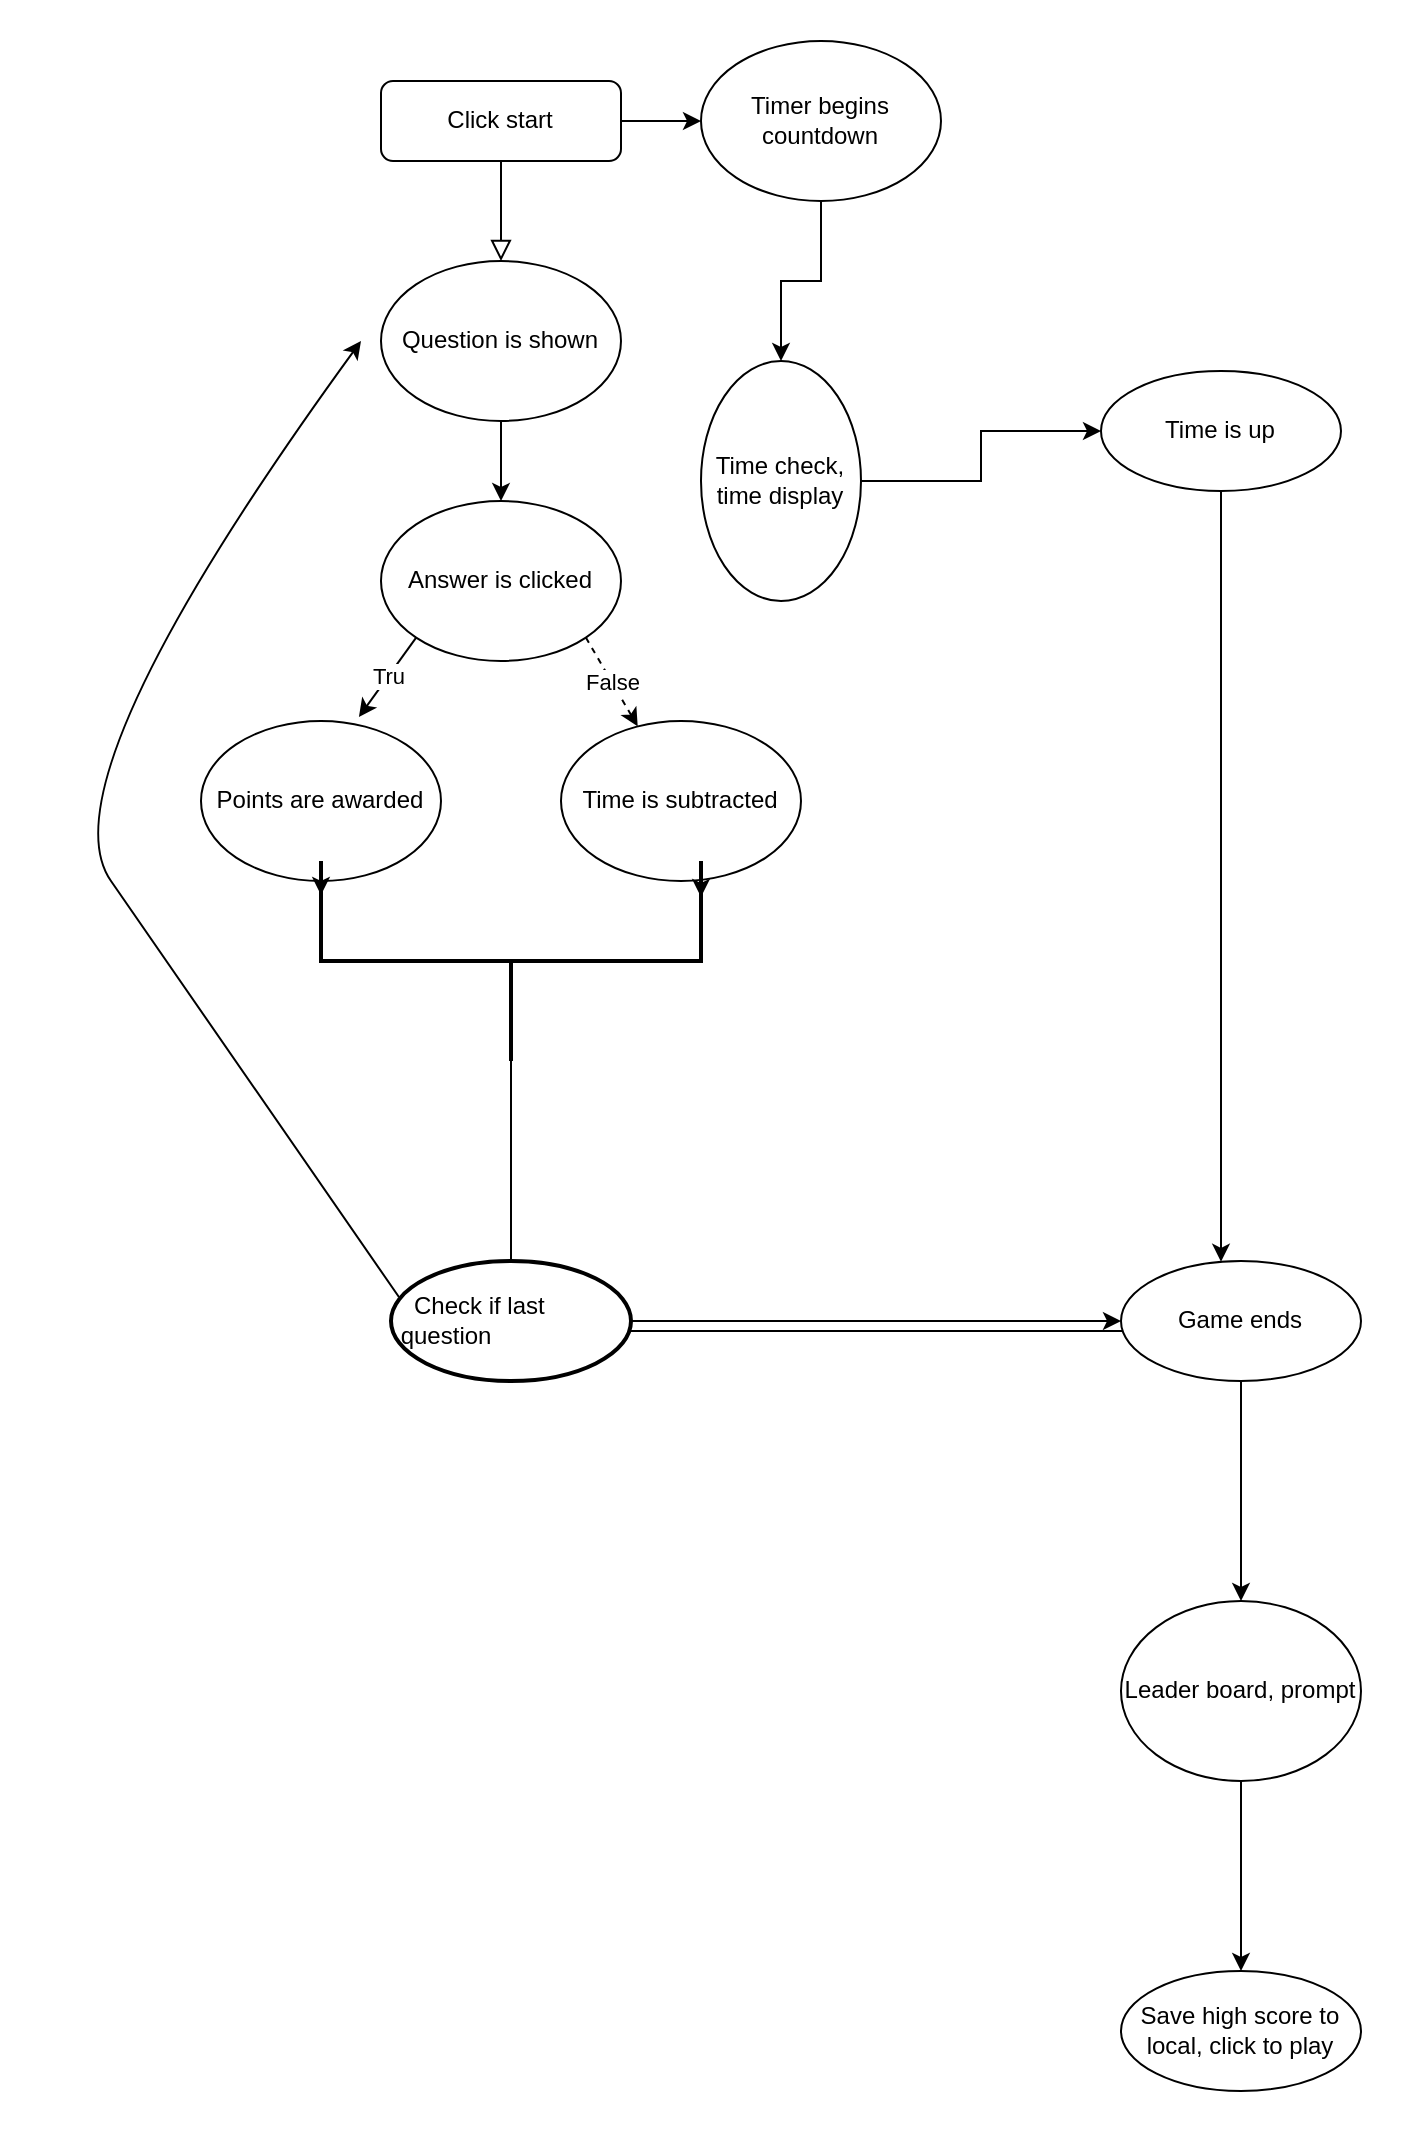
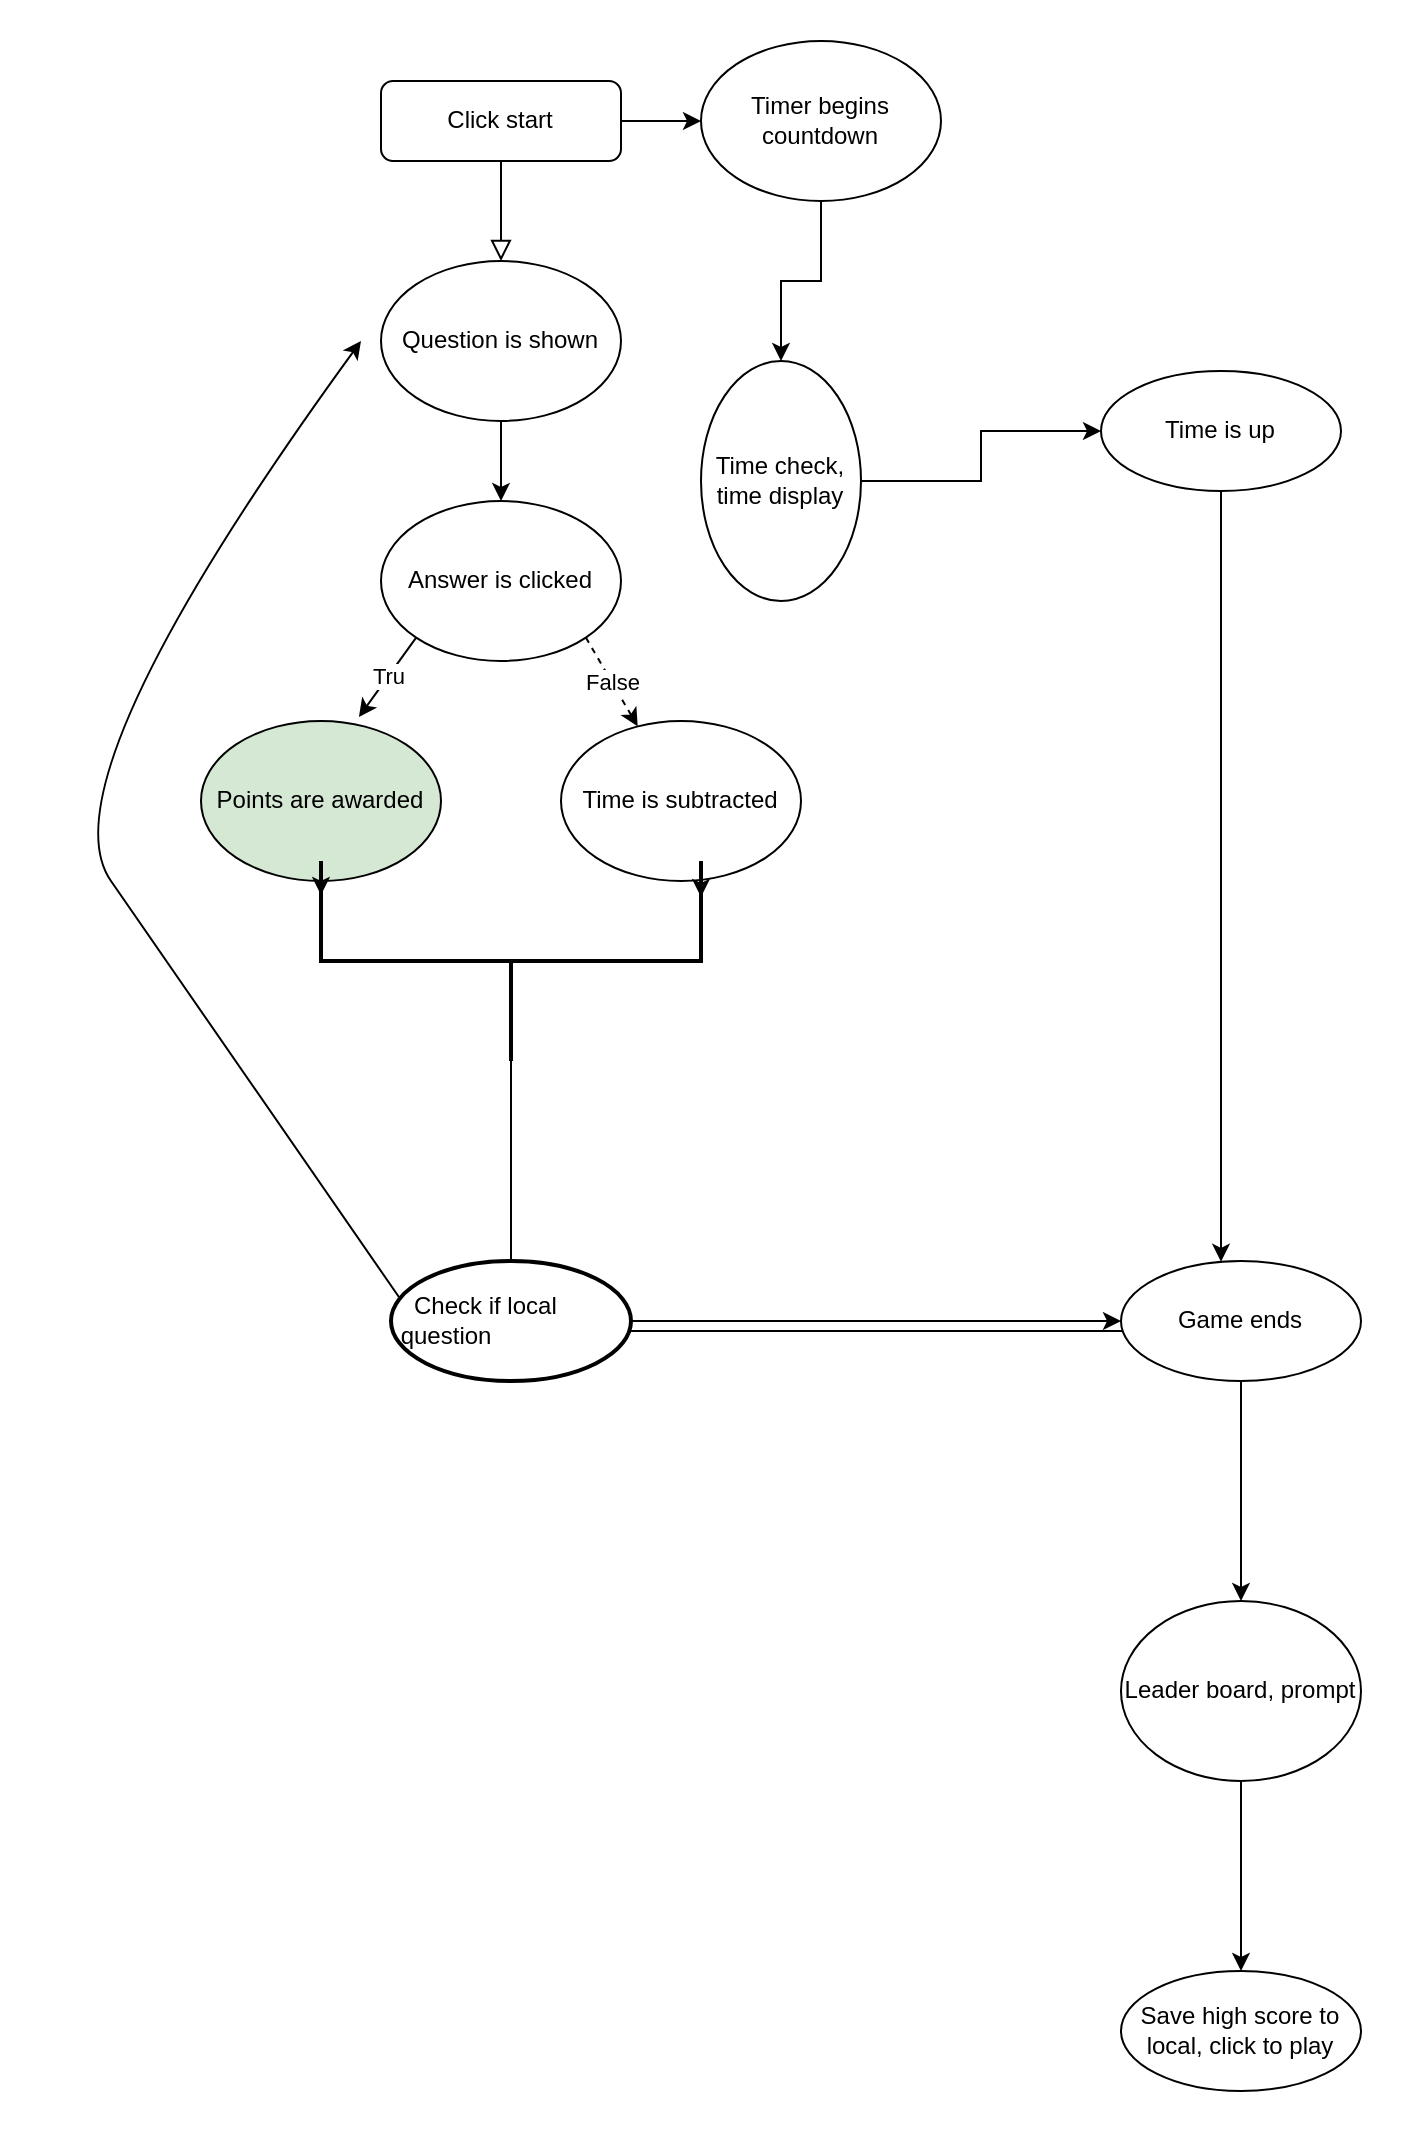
node "Points are awarded": fillcolor #ffffff -> #d5e8d4
node "Check if last question": label "Check if last question" -> "Check if local question"
